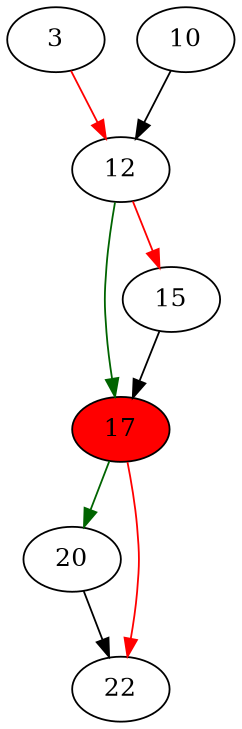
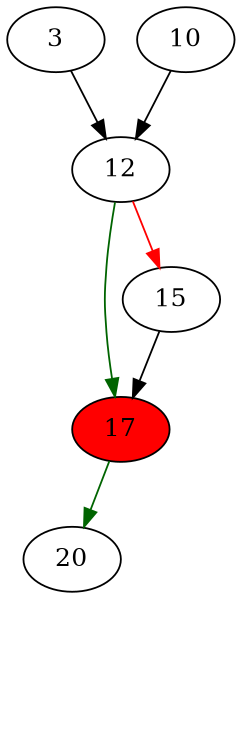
edge "3" -> "12": color red -> black
node "22": removed
